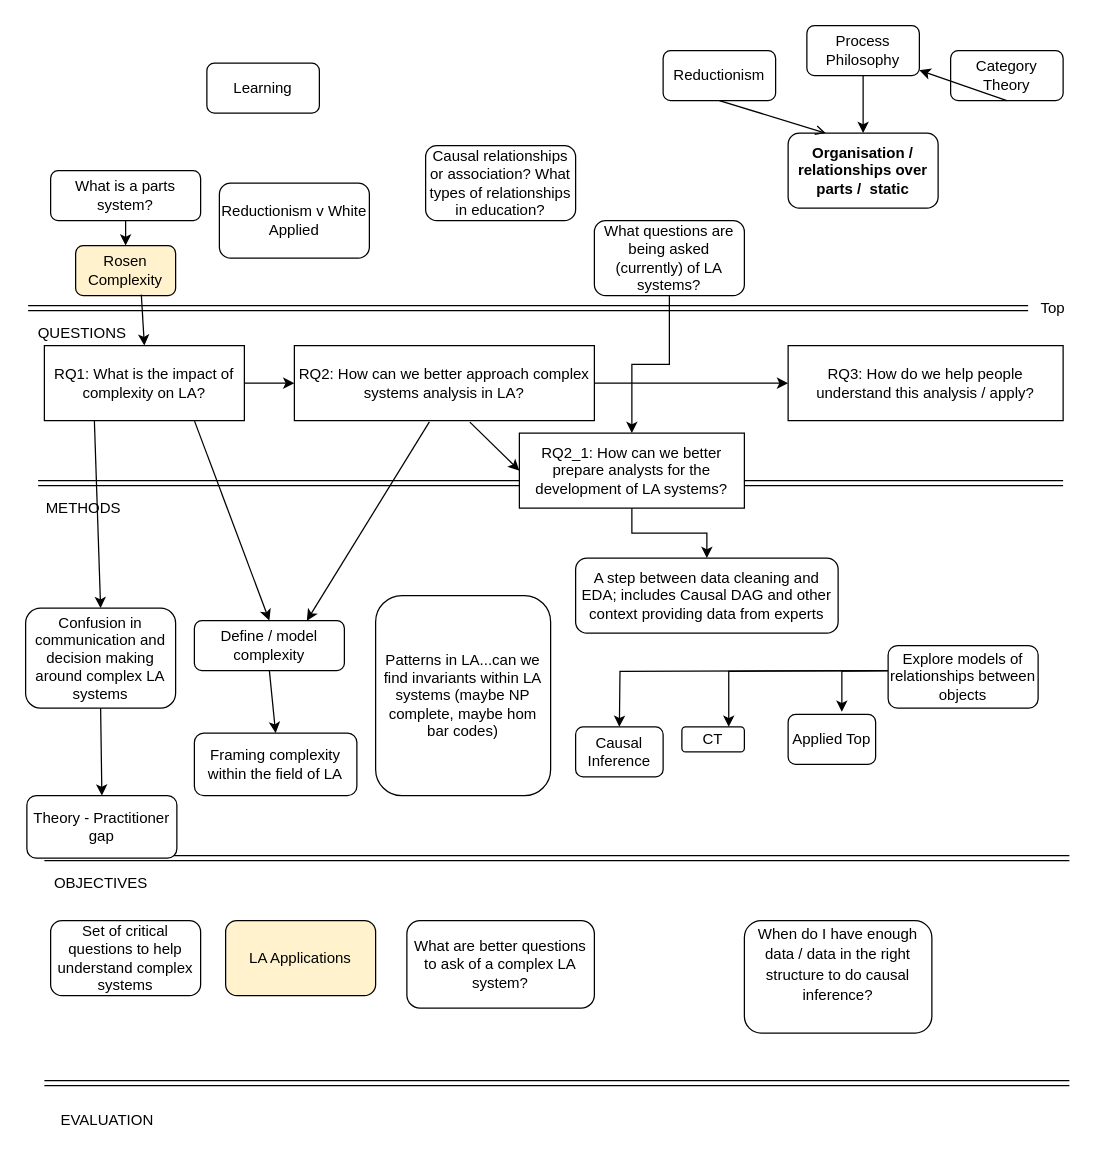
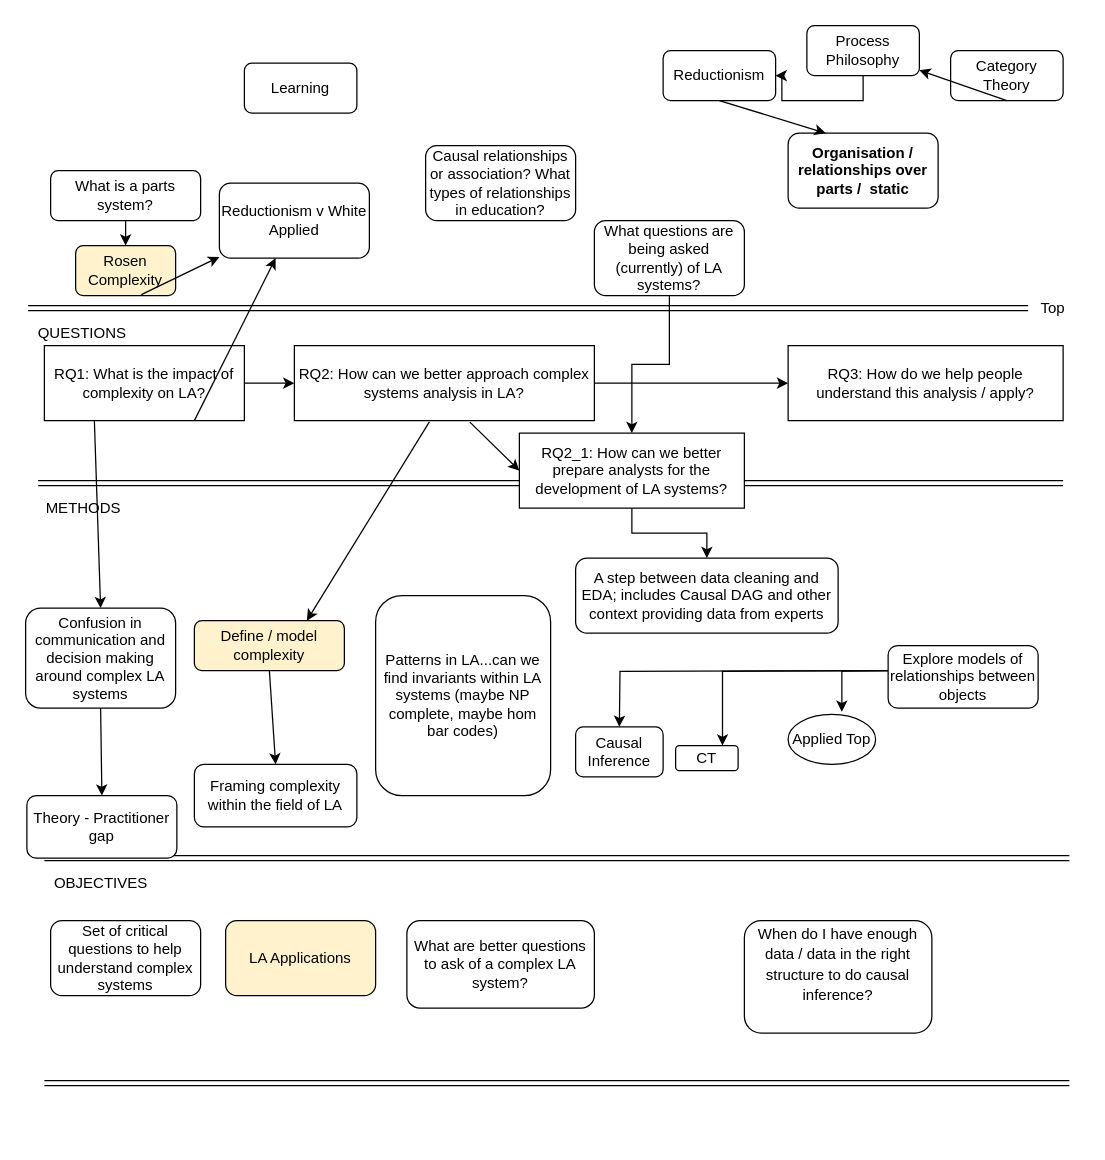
node "Learning": moved (263, 88) -> (301, 88)
edge "Process Philosophy" -> "Organisation / relationships over parts / static": now "Process Philosophy" -> "Reductionism"
edge "Reductionism" -> "Organisation / relationships over parts / static": arrowhead open -> classic
edge "Rosen Complexity" -> "RQ1: What is the impact of complexity on LA?": now "Rosen Complexity" -> "Reductionism v White Applied"
edge "RQ1: What is the impact of complexity on LA?" -> "Define / model complexity": now "RQ1: What is the impact of complexity on LA?" -> "Reductionism v White Applied"
node "Define / model complexity": fillcolor #ffffff -> #fff2cc
node "CT": moved (713, 739) -> (707, 758)
node "Applied Top": shape rounded rectangle -> ellipse
node "Framing complexity within the field of LA": moved (276, 764) -> (276, 796)
node "EVALUATION": removed
